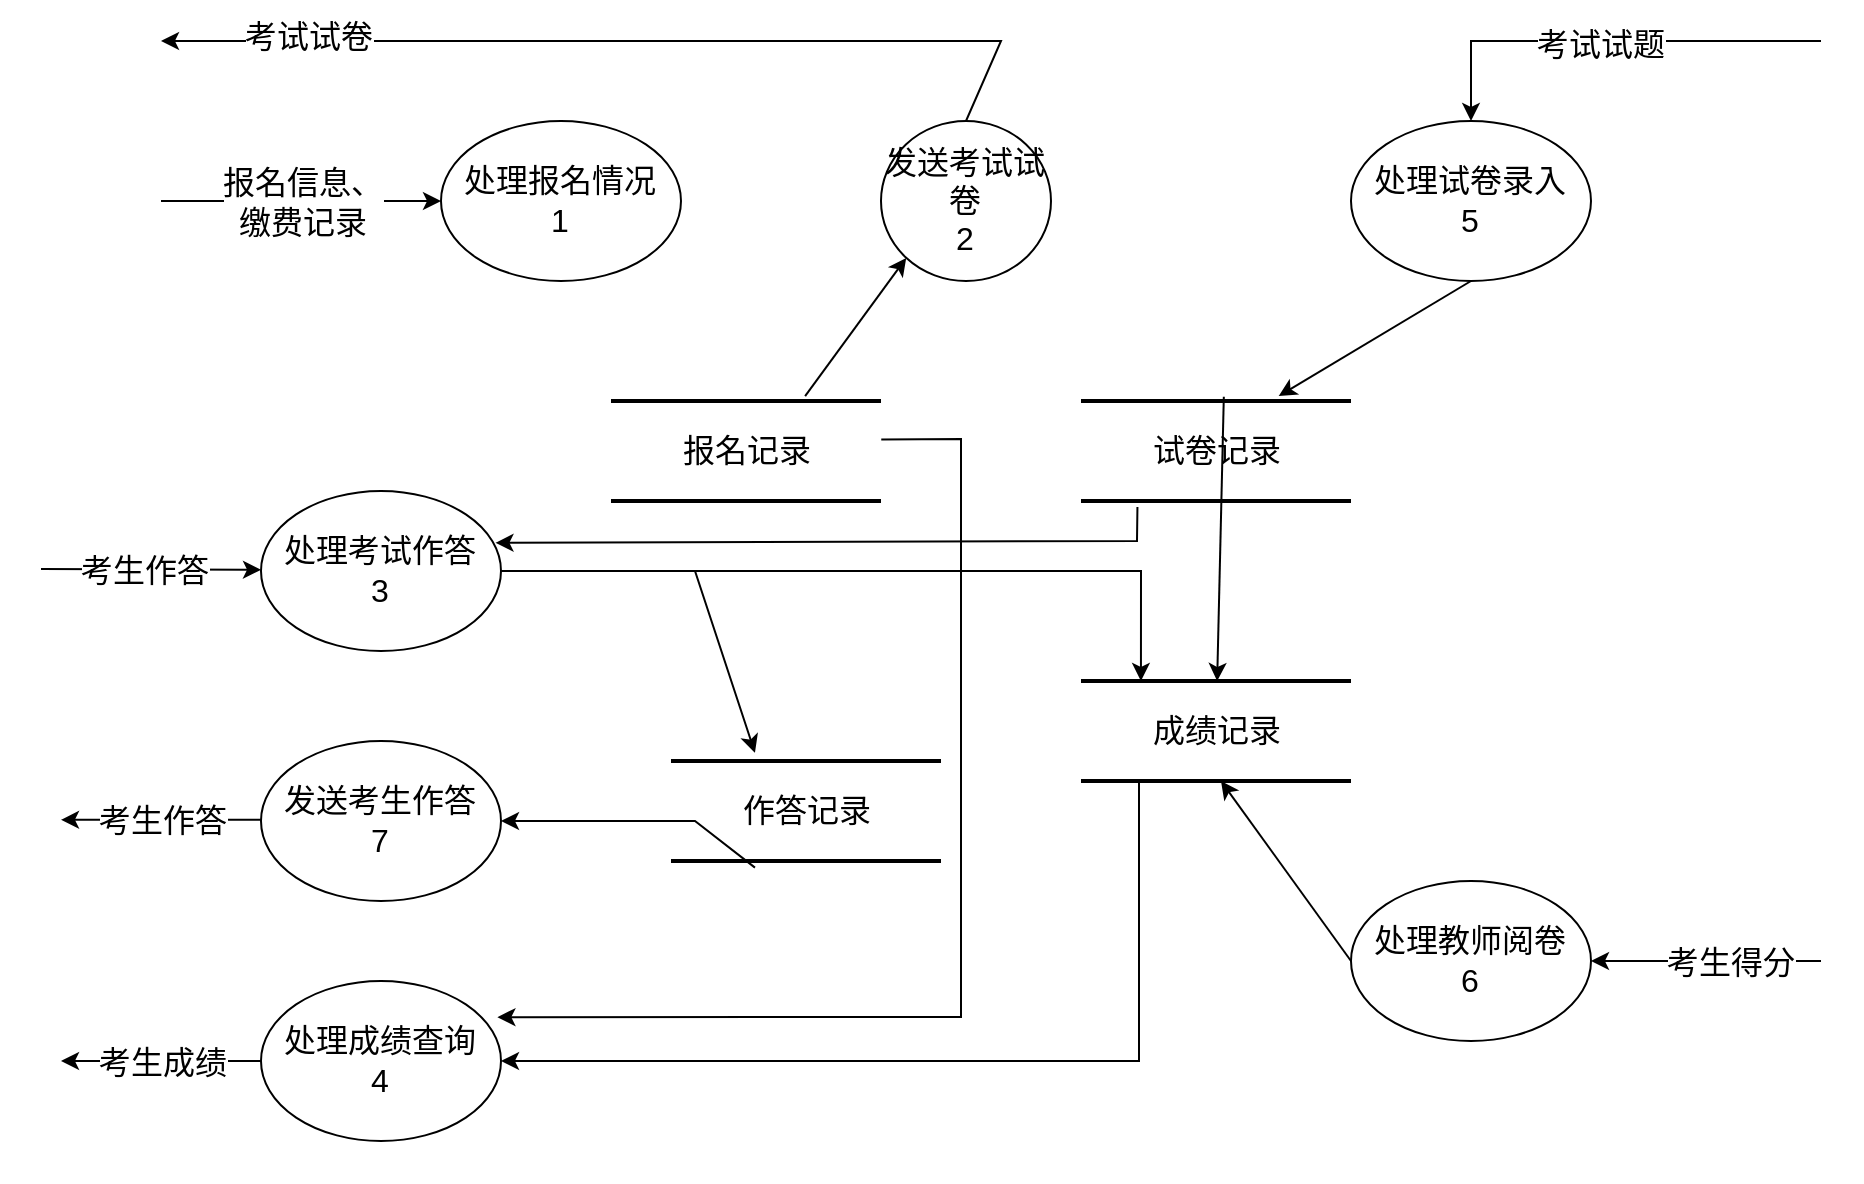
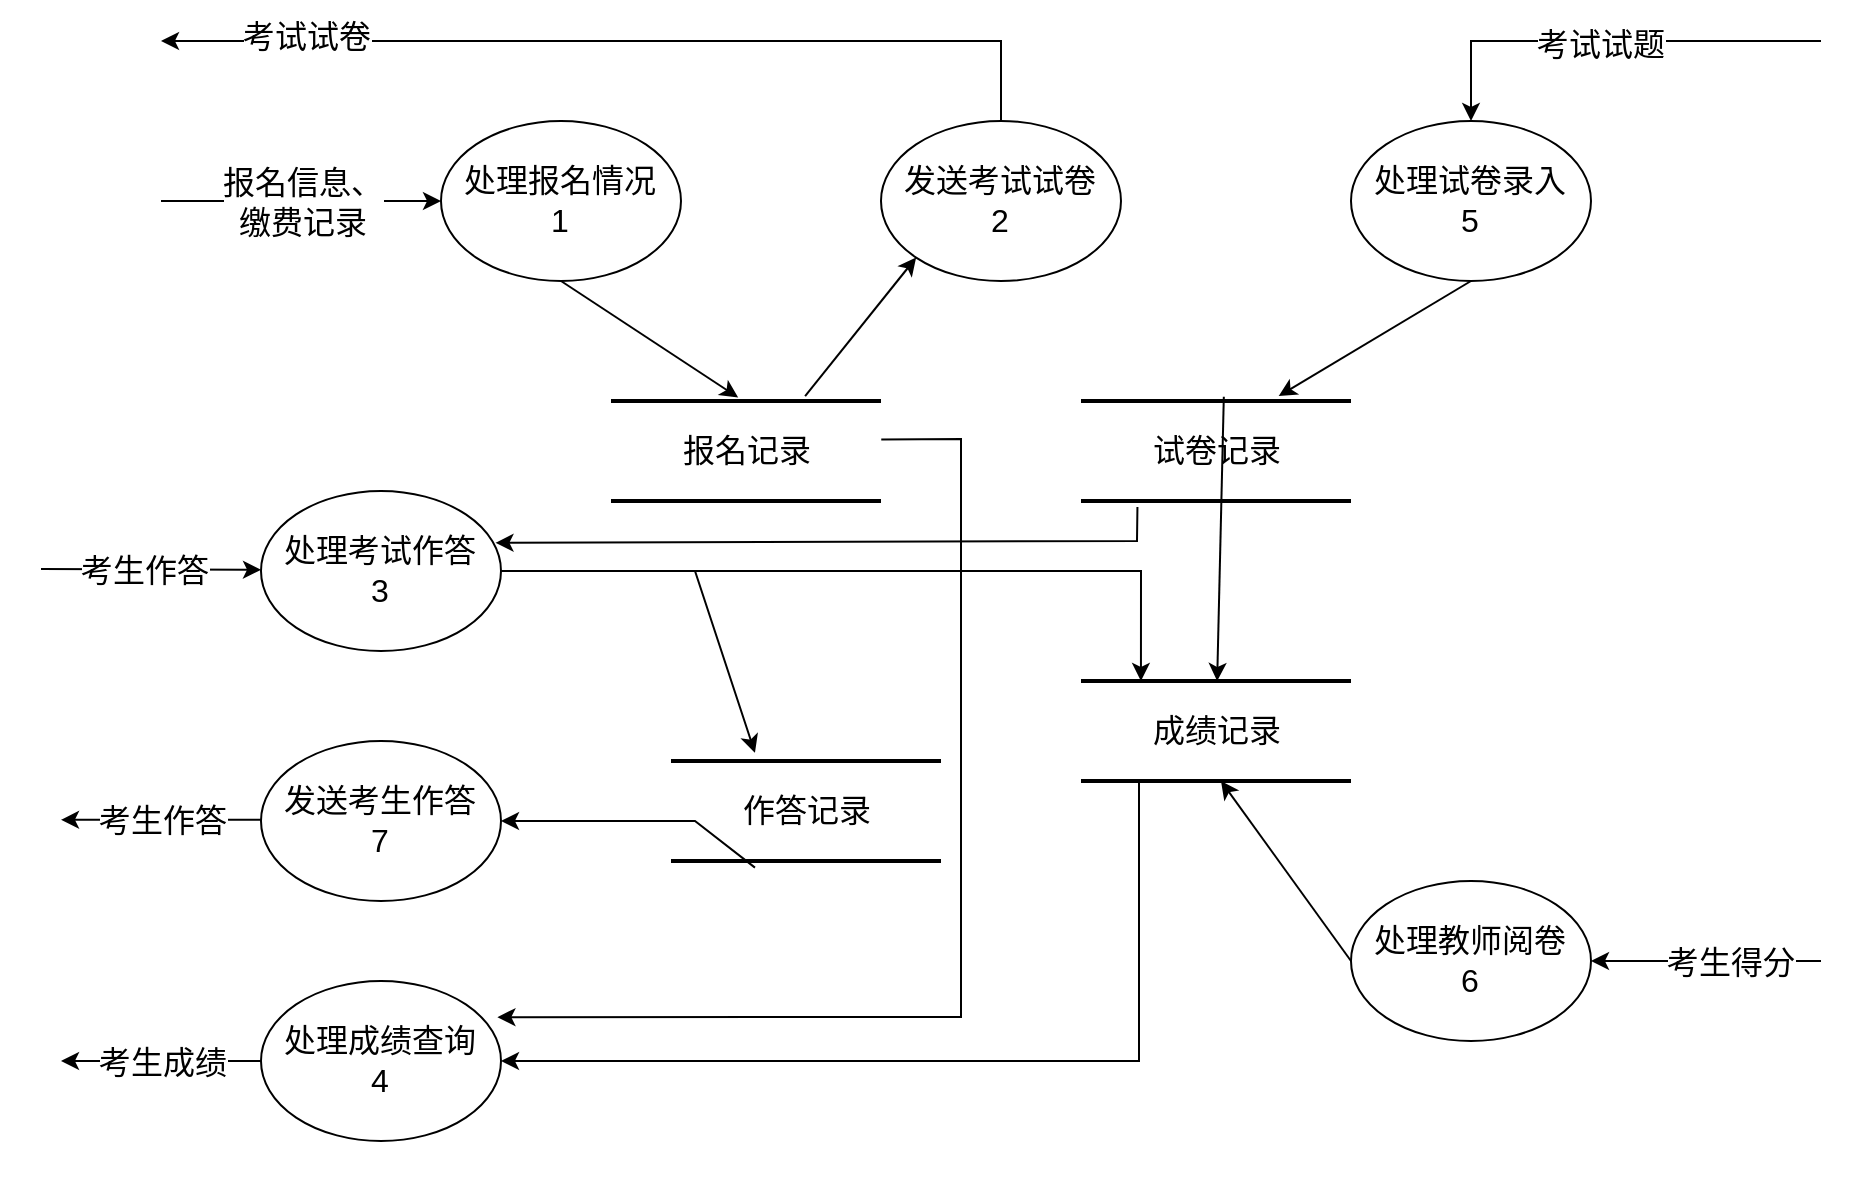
node "发送考试试卷2": size 170x160 -> 240x160
edge "处理报名情况1" -> "报名记录": added
